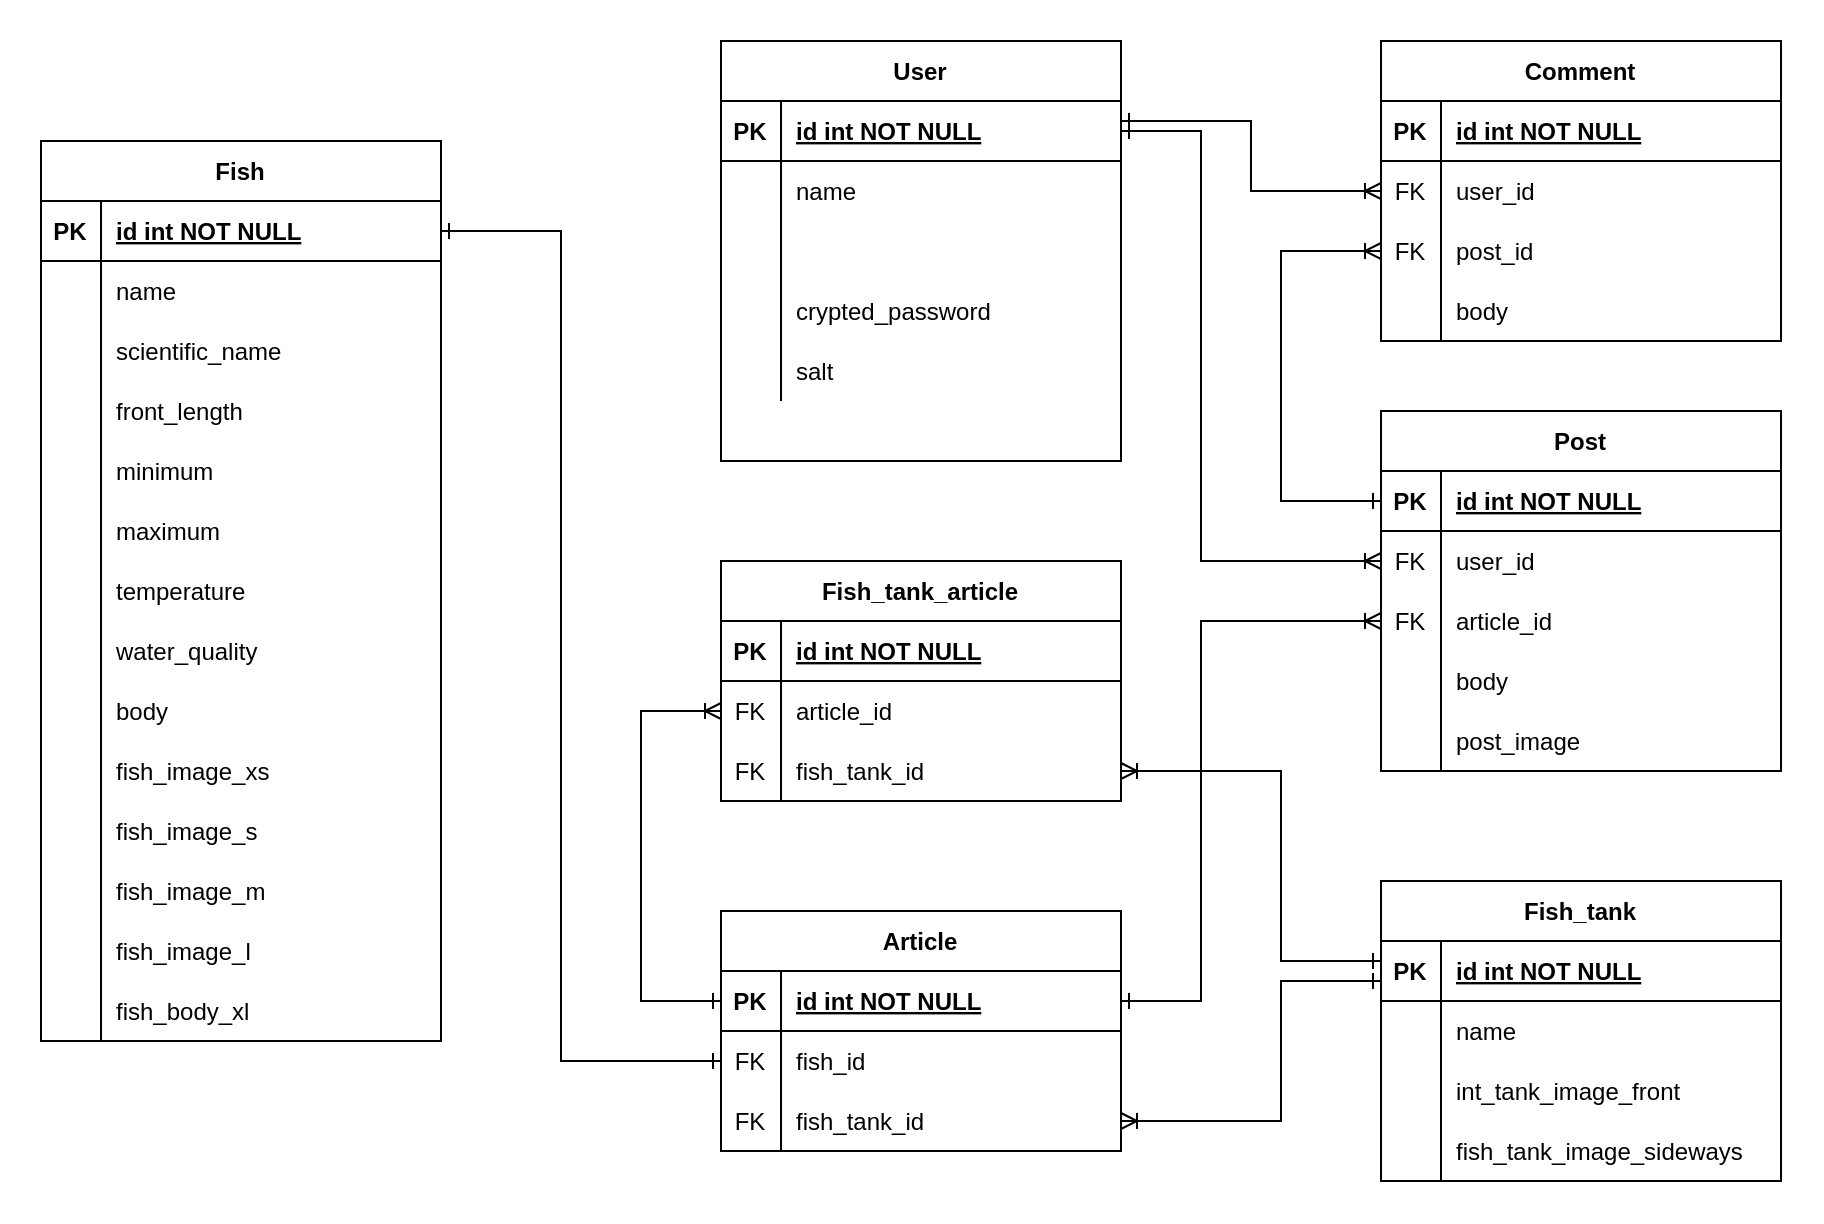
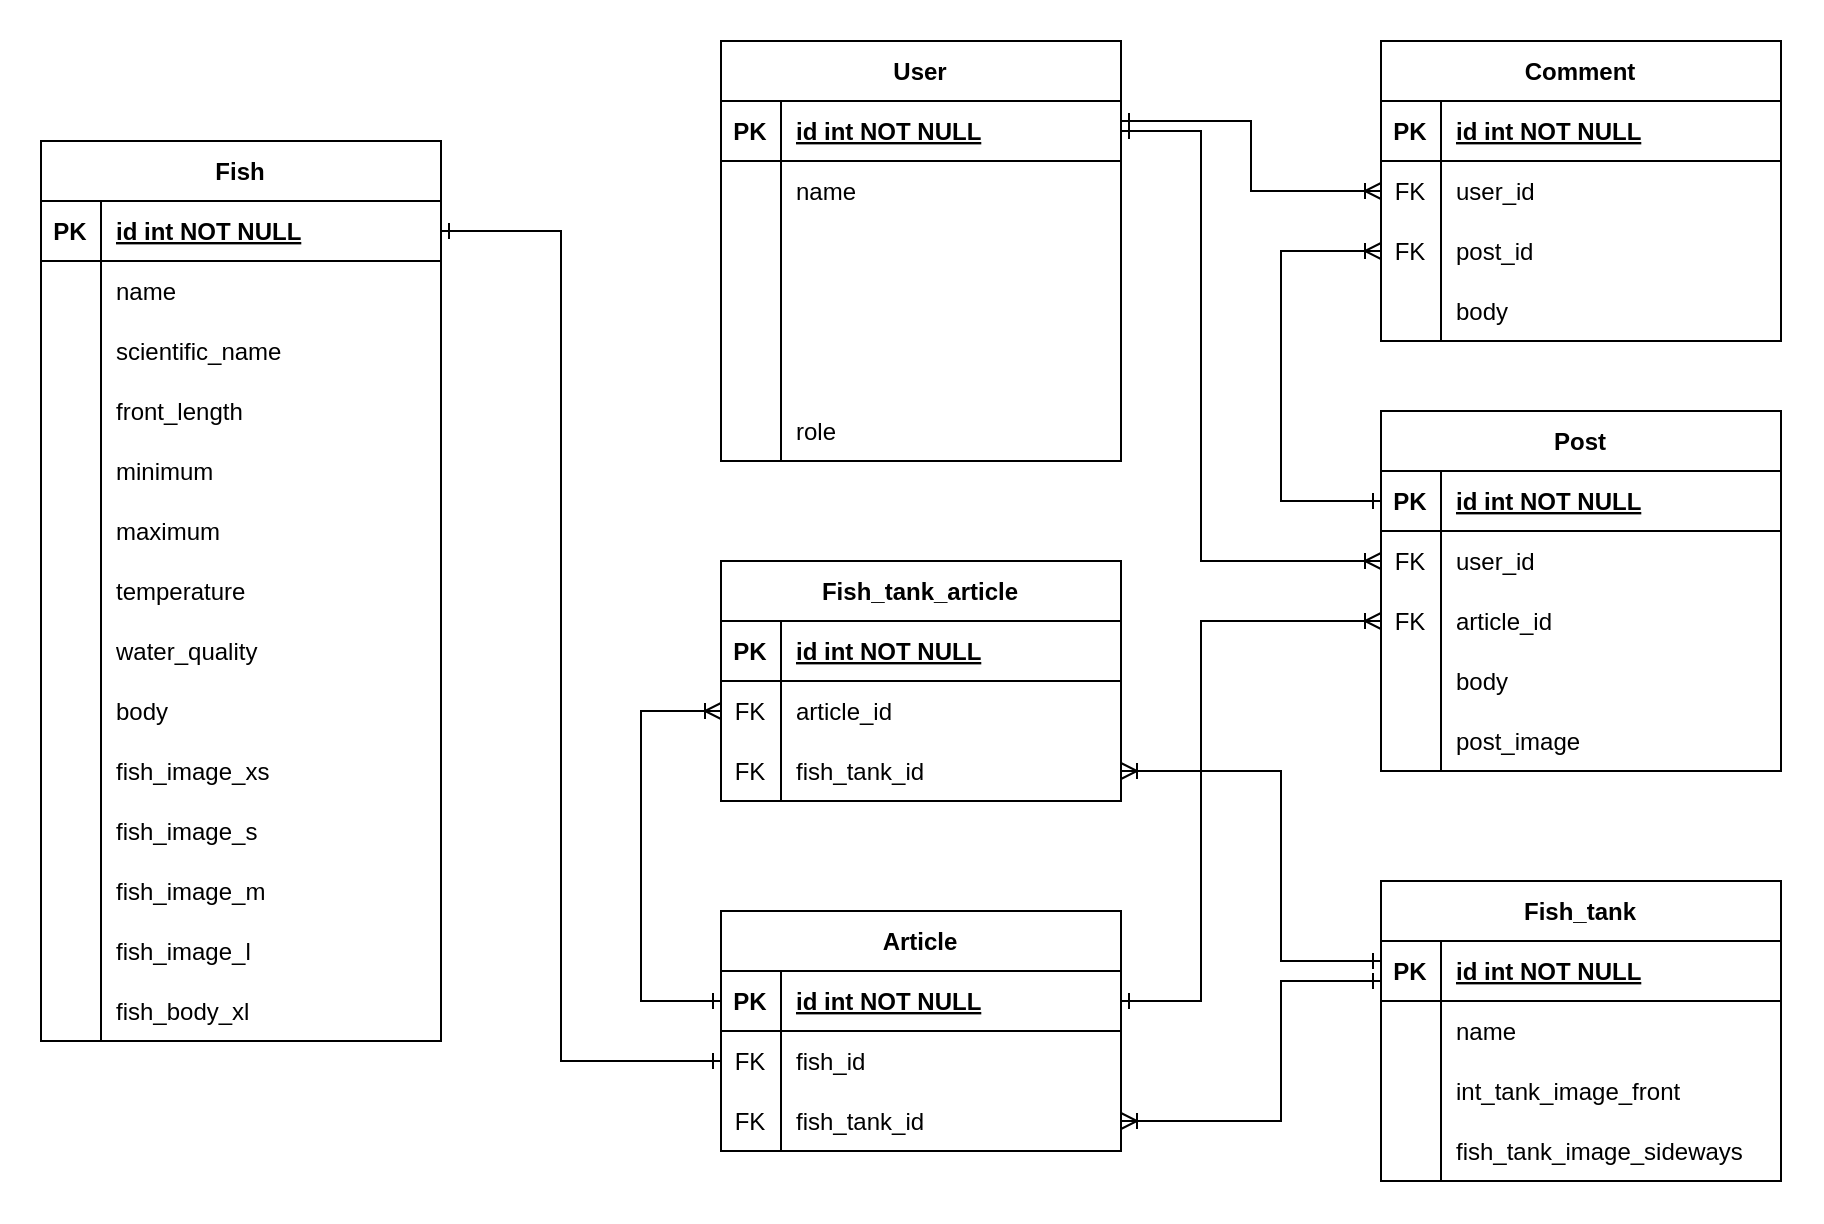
node "crypted_password": removed
node "salt": removed
node "role": added
